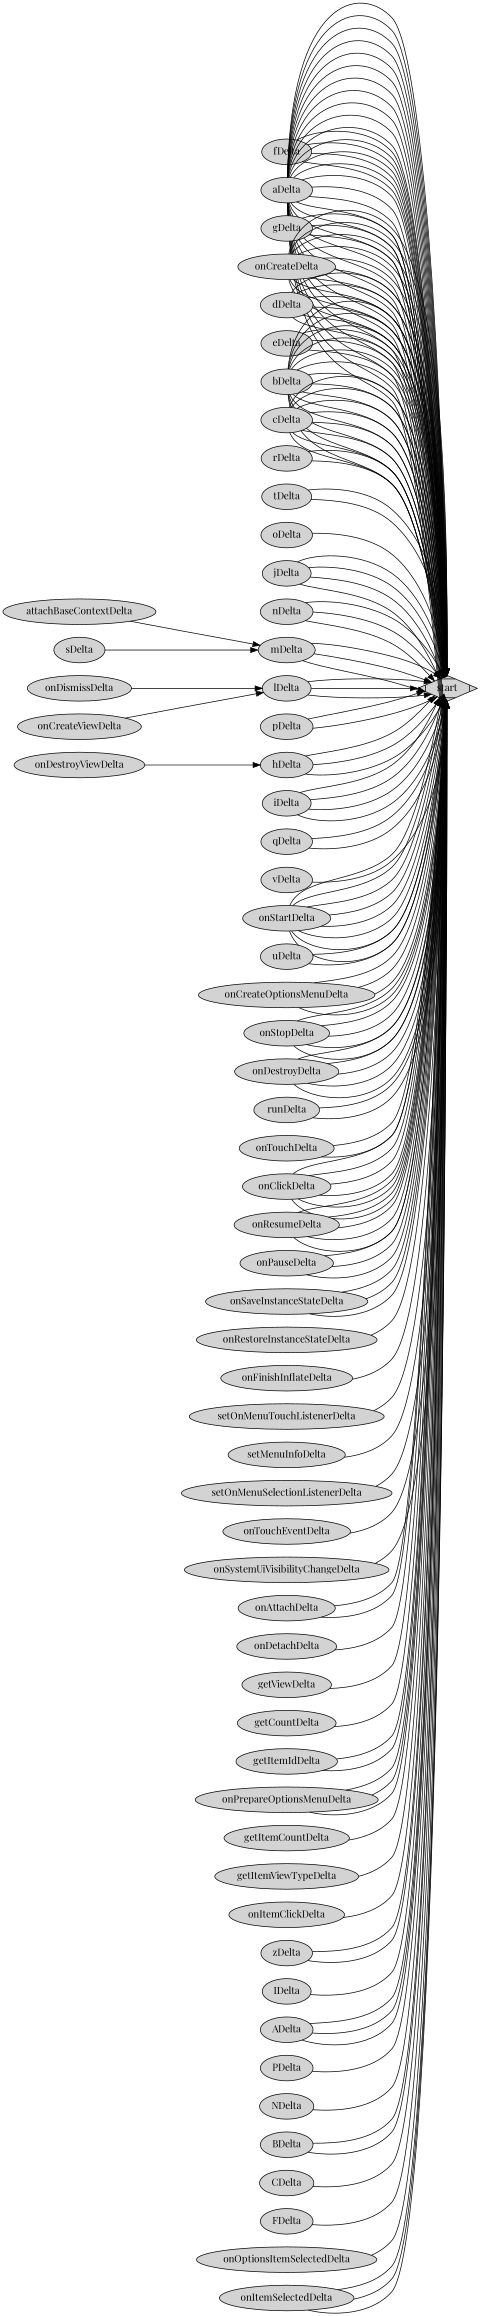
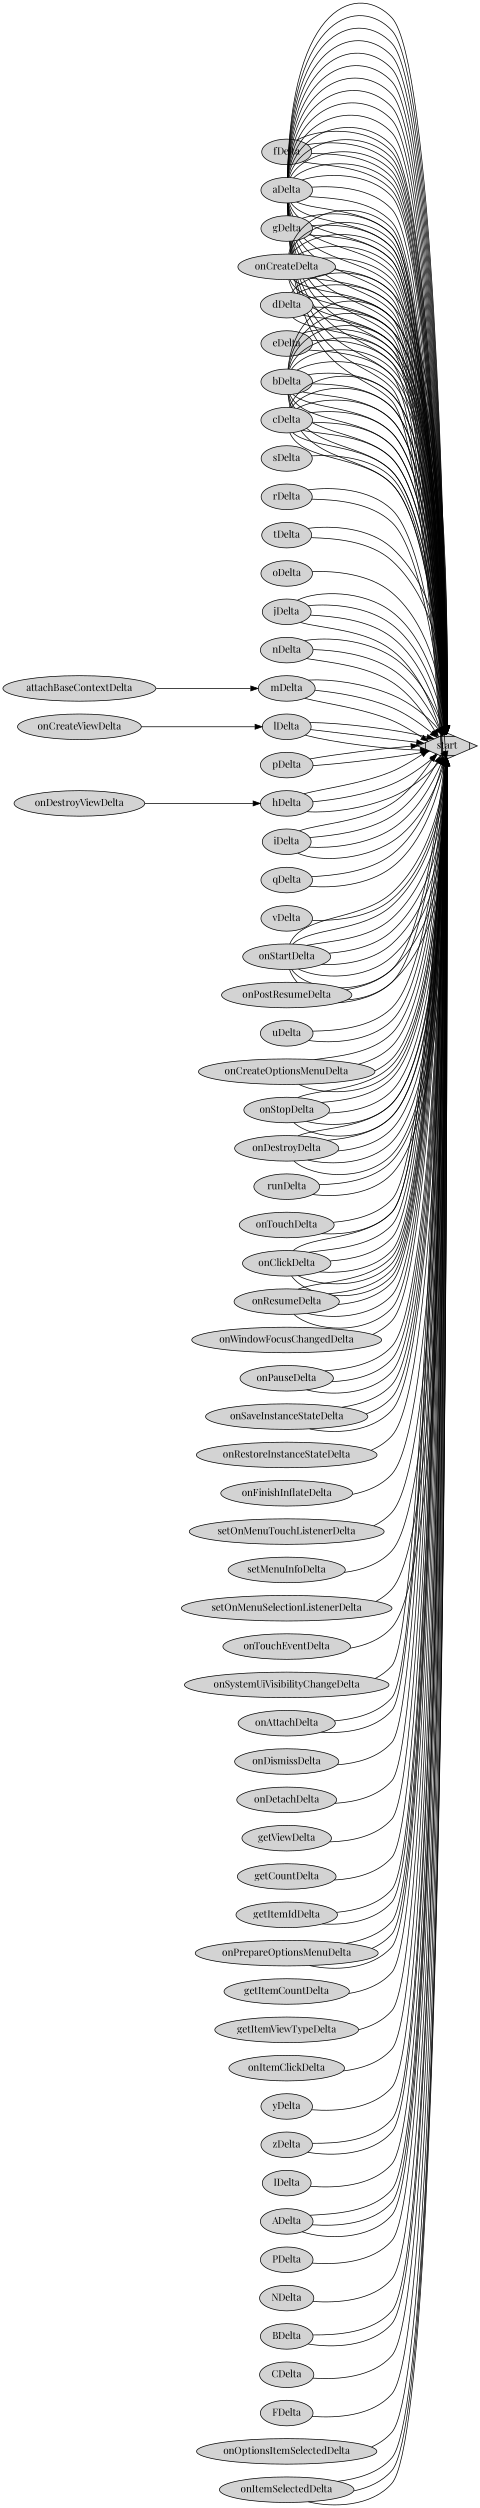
edge "sDelta" -> "mDelta": now "sDelta" -> "start"
edge "onDismissDelta" -> "lDelta": now "onDismissDelta" -> "start"
node "onPostResumeDelta": added
node "onWindowFocusChangedDelta": added
node "yDelta": added
